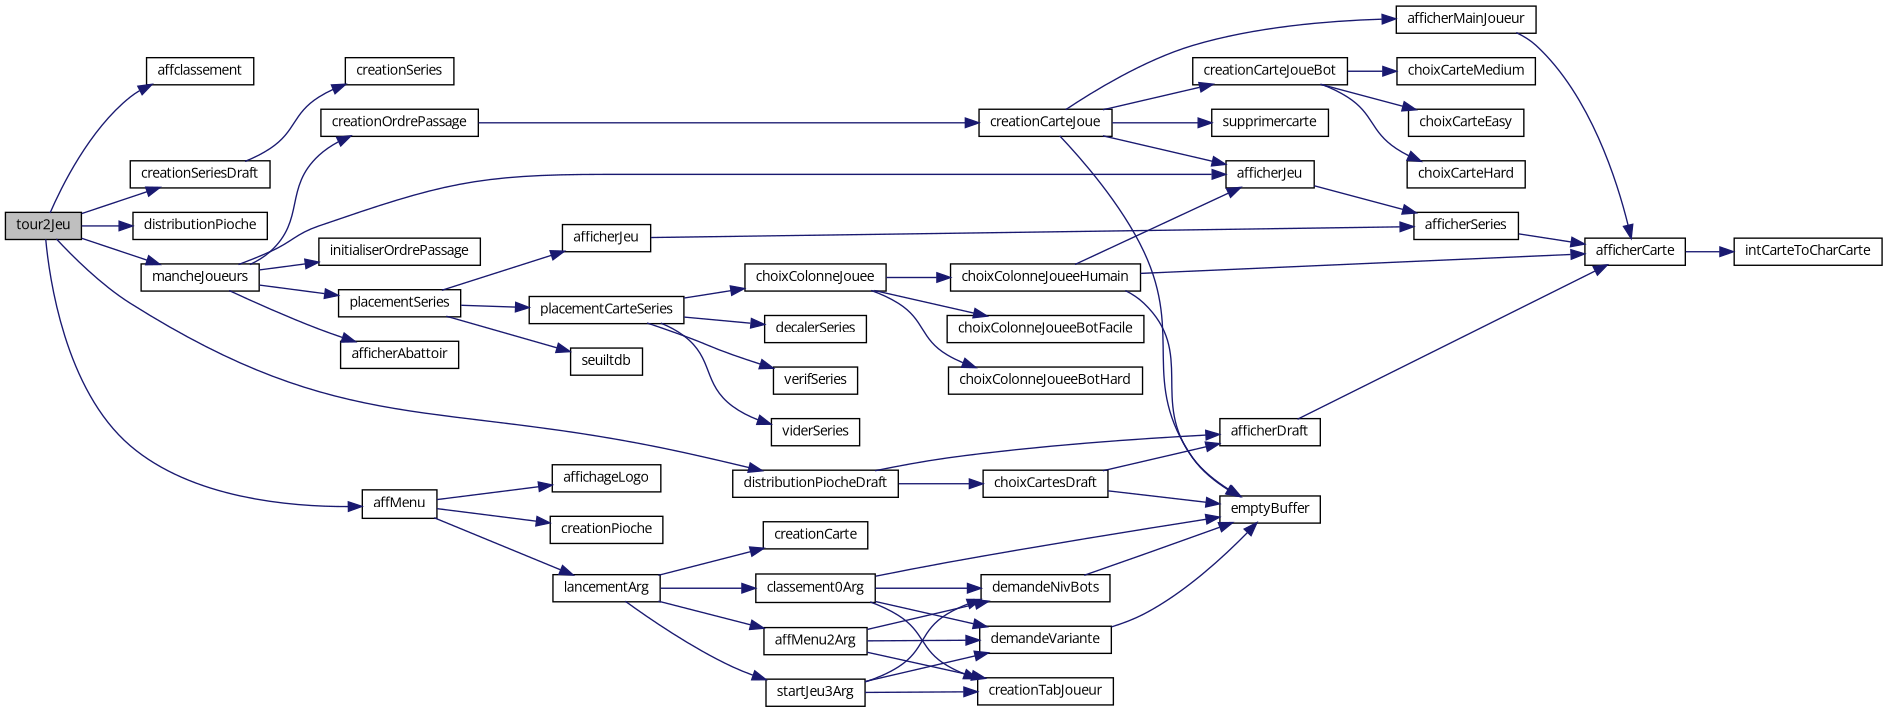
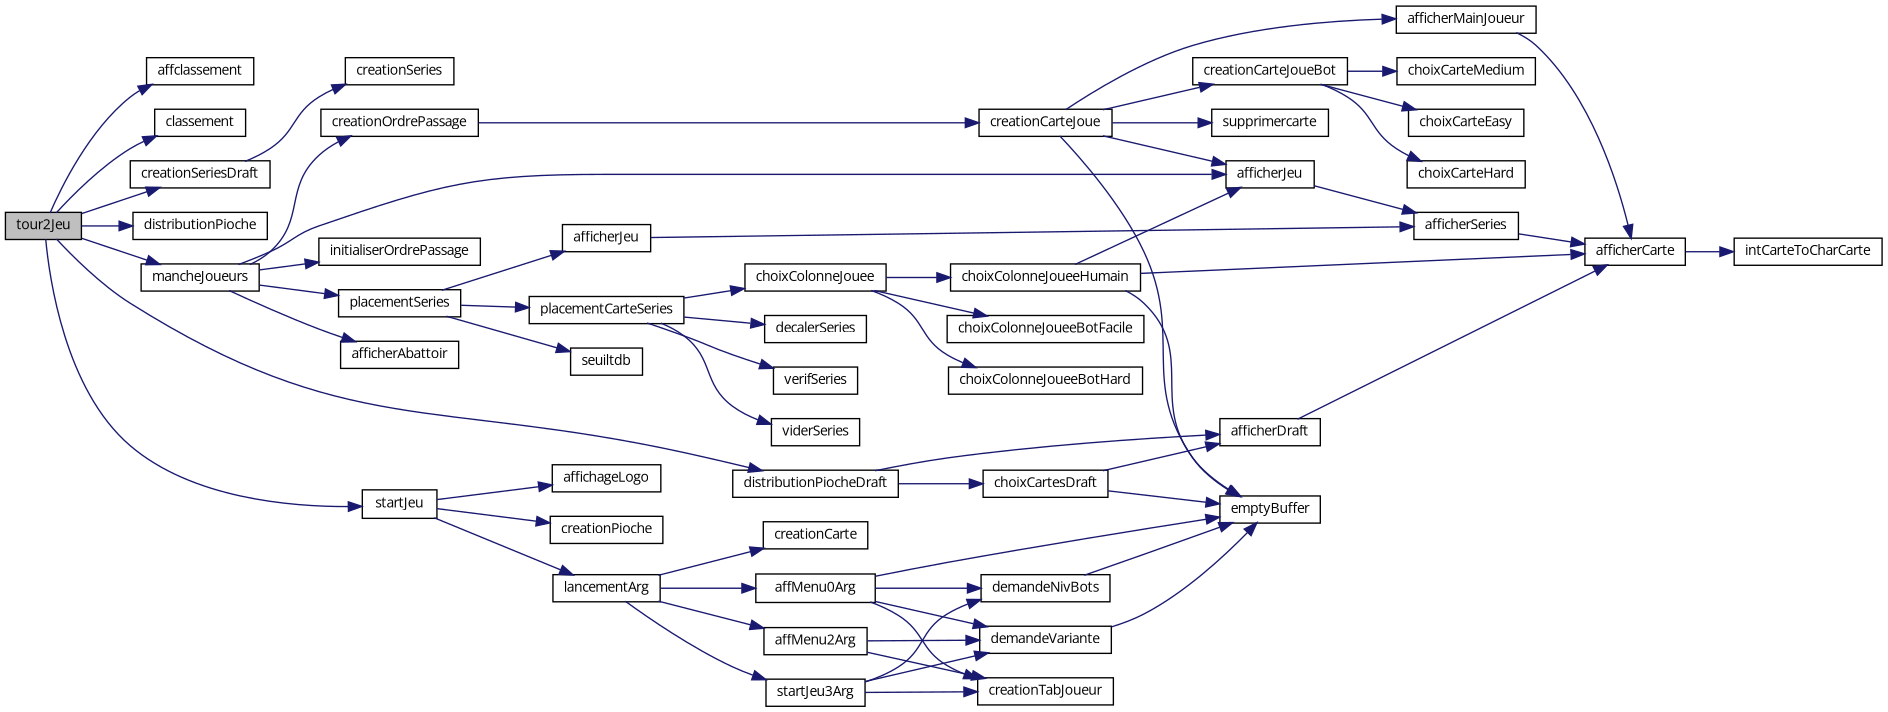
node "classement": added
node "affMenu": label "affMenu" -> "startJeu"
node "classement0Arg": label "classement0Arg" -> "affMenu0Arg"
edge "affMenu2Arg" -> "demandeNivBots": removed
